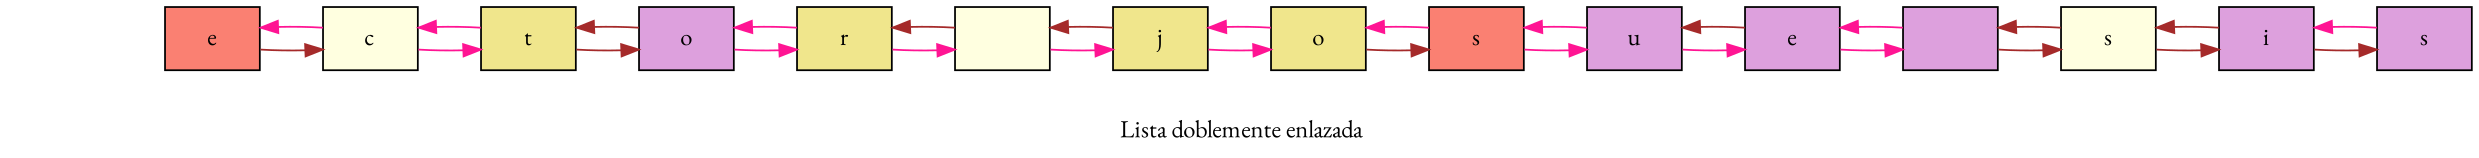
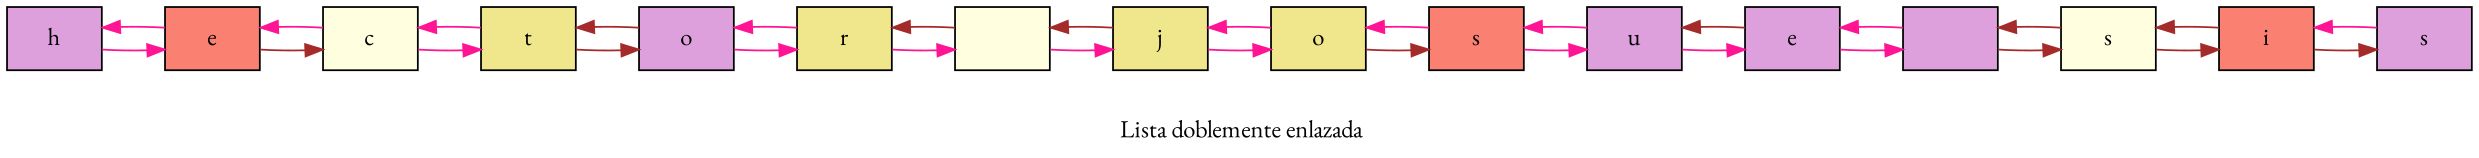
node "h": added
node "i": fillcolor plum -> salmon
